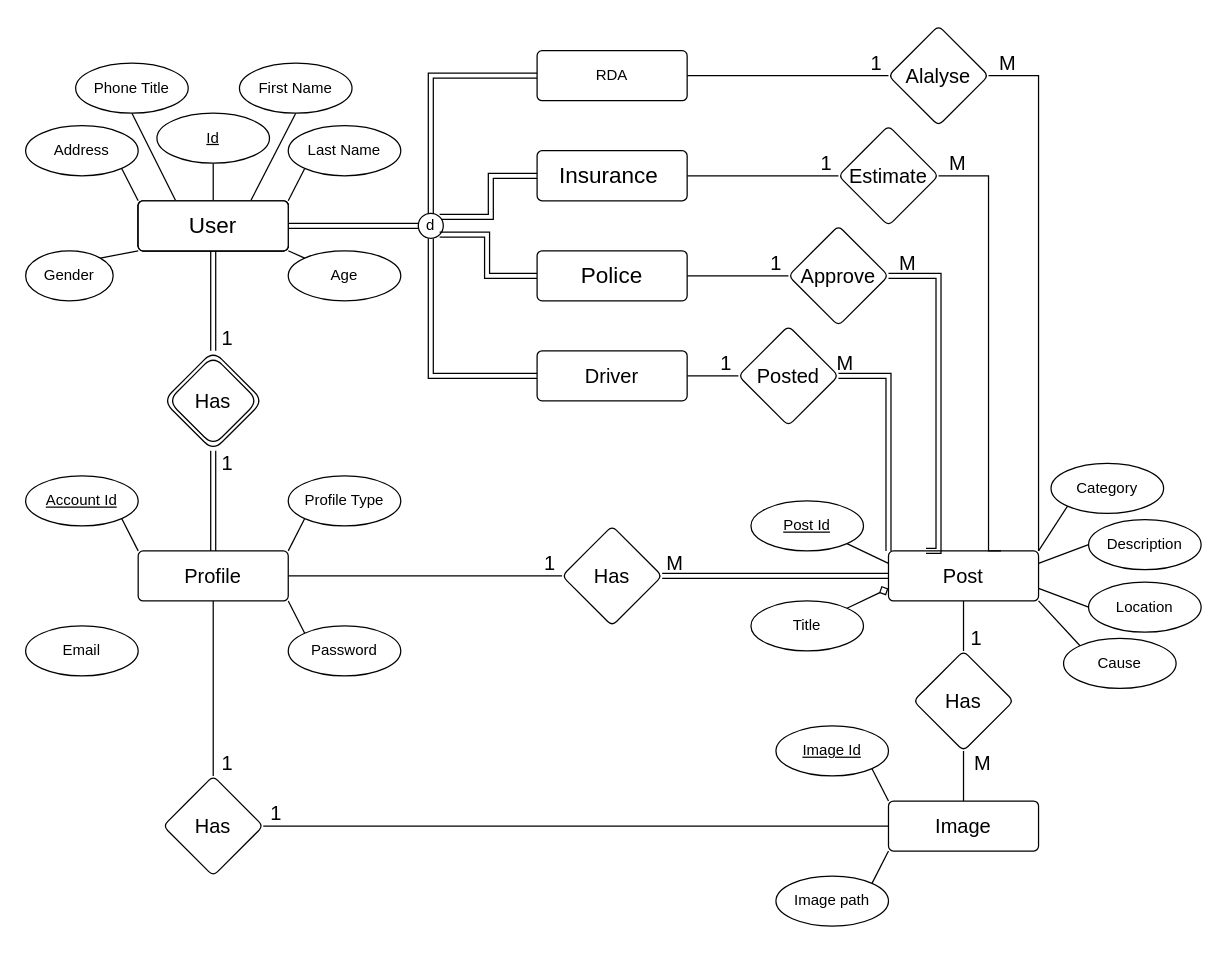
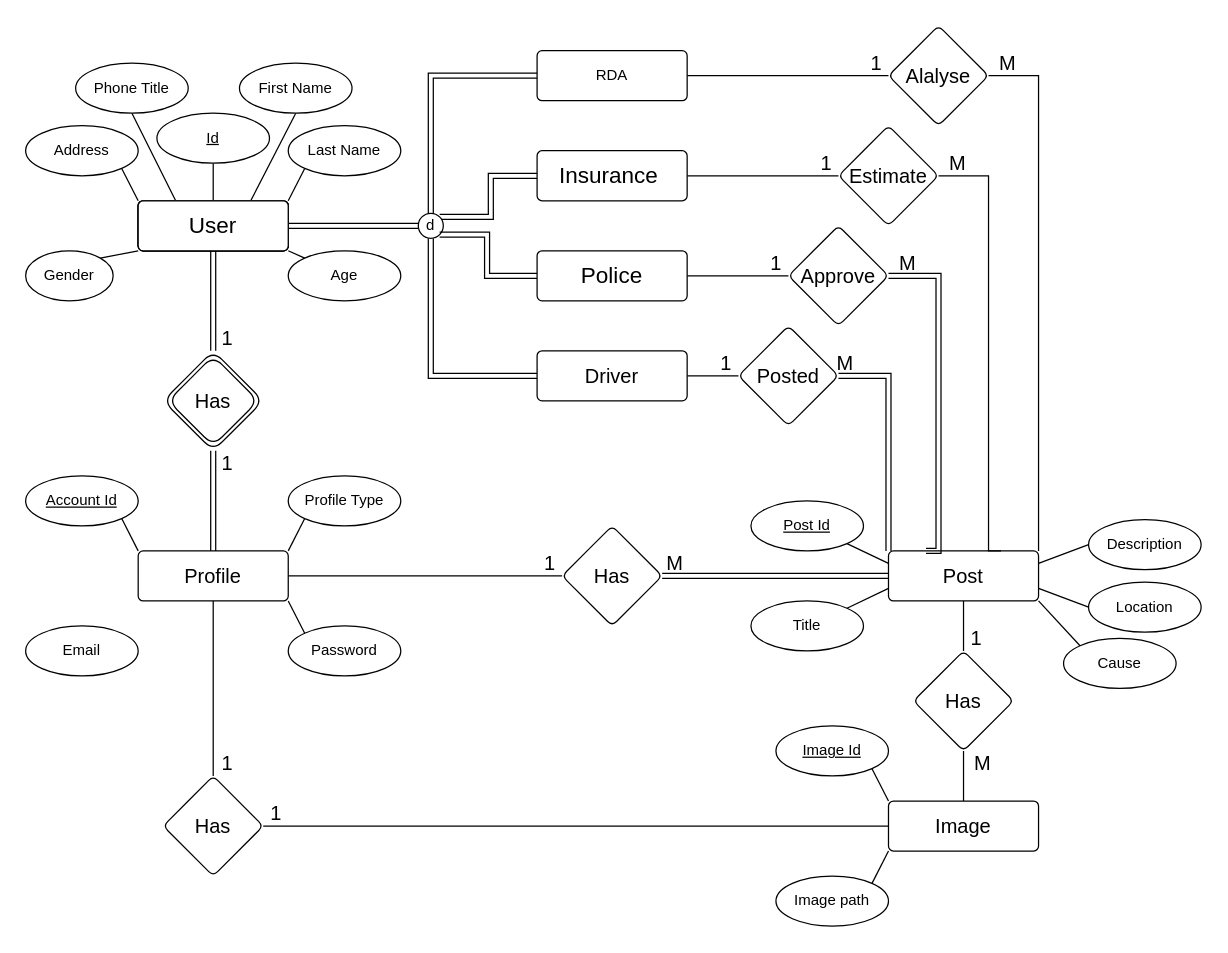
node "Category": removed
edge "Category" -- "Post": removed
edge "Title" -> "Post": arrowhead diamond -> none
